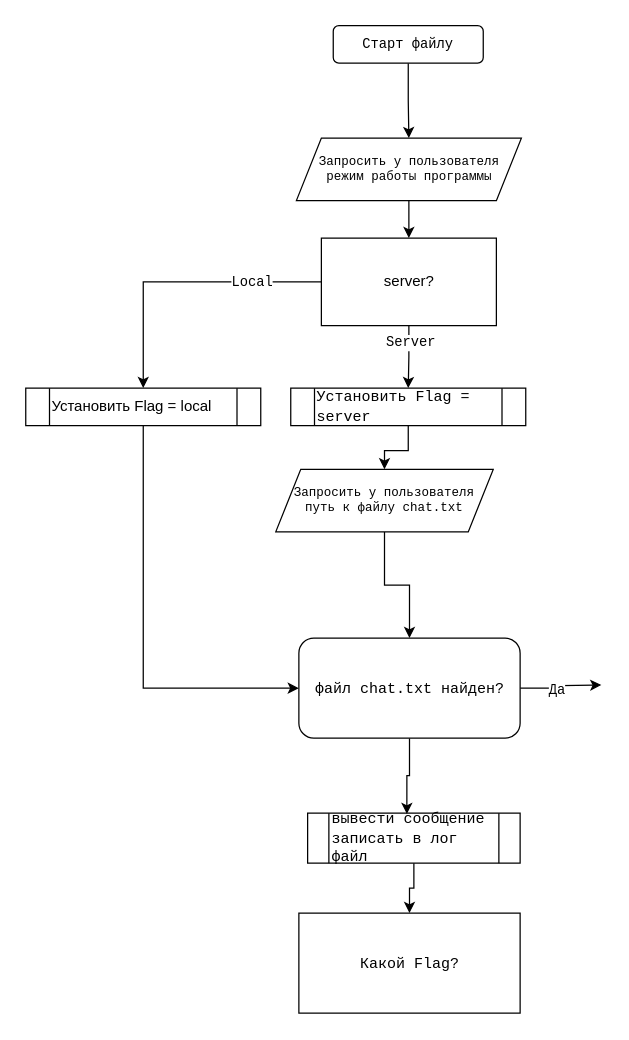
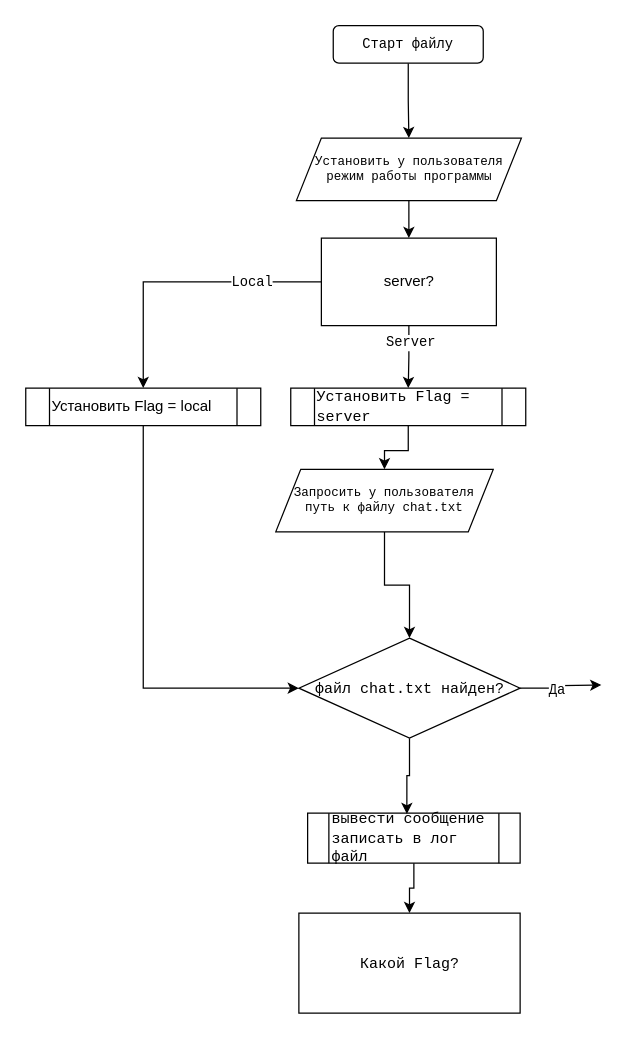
node "Запросить у пользователя режим работы программы": label "Запросить у пользователя режим работы программы" -> "Установить у пользователя режим работы программы"
node "файл chat.txt найден?": shape rounded rectangle -> diamond
